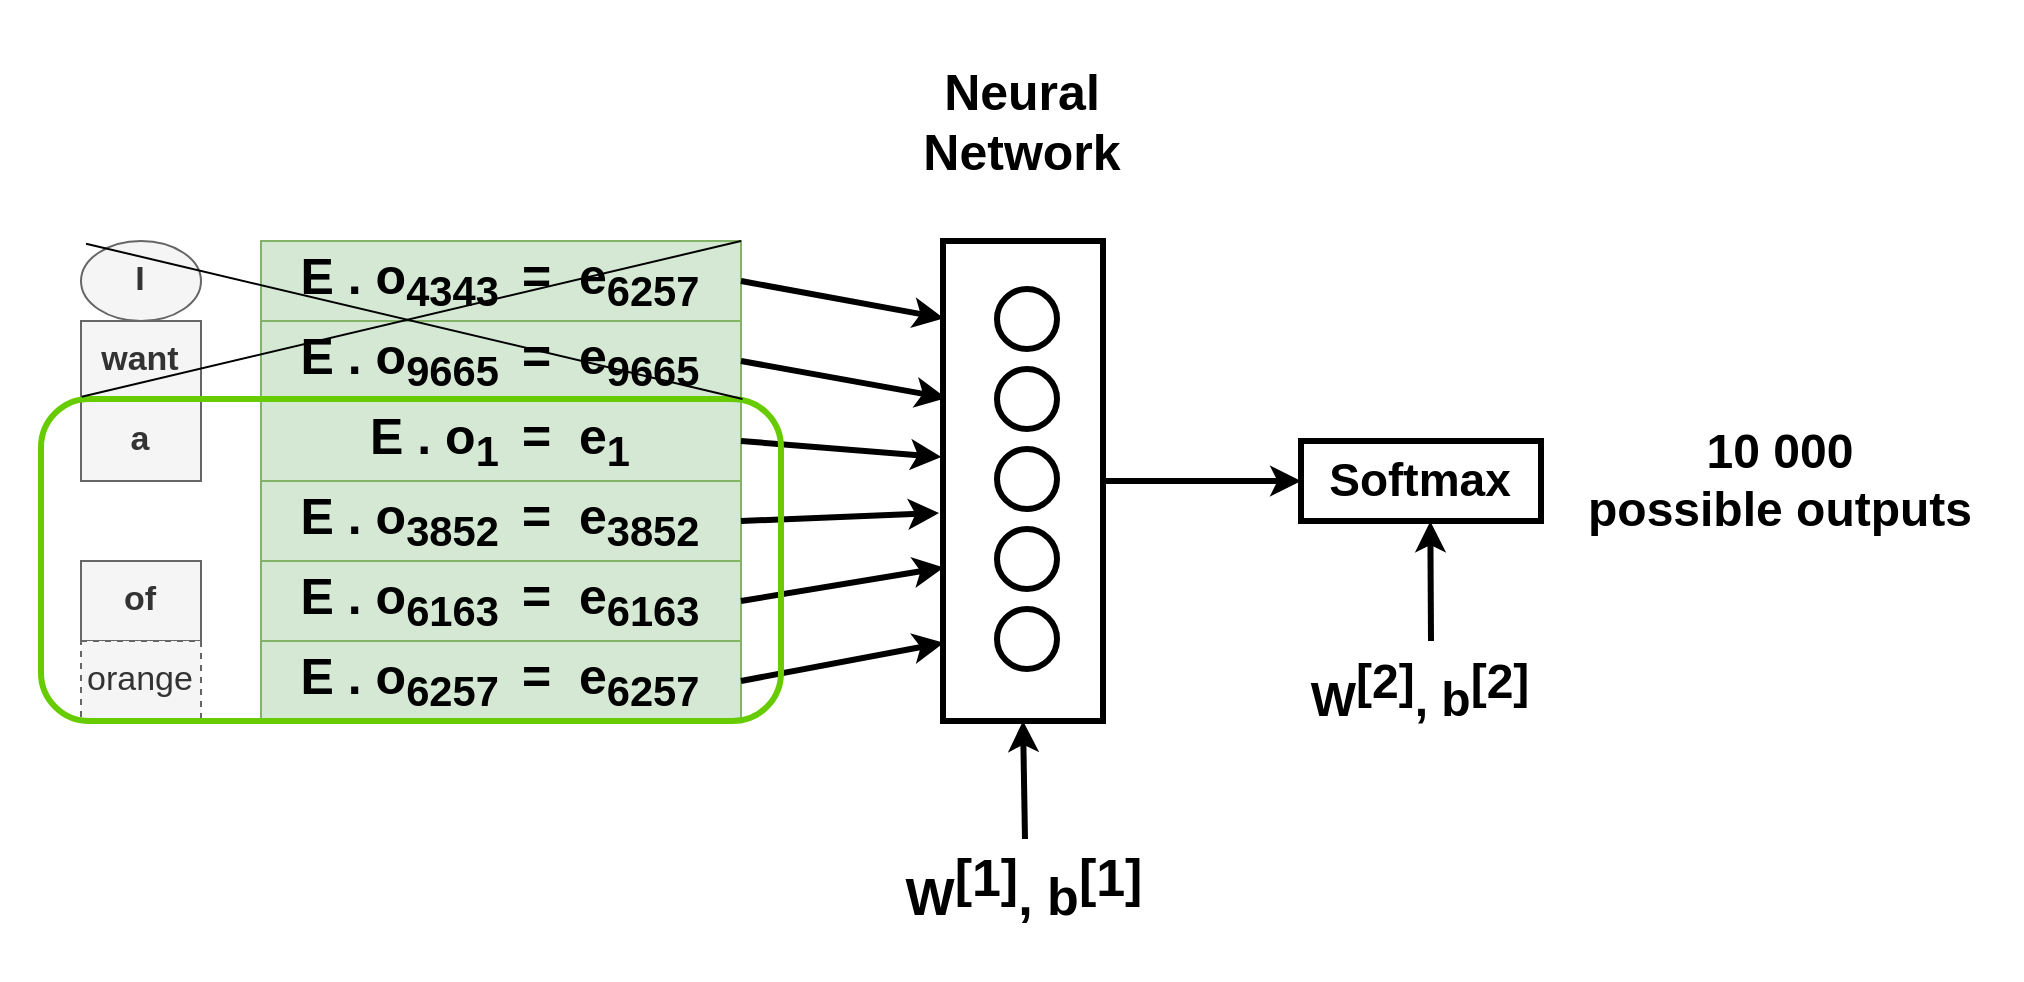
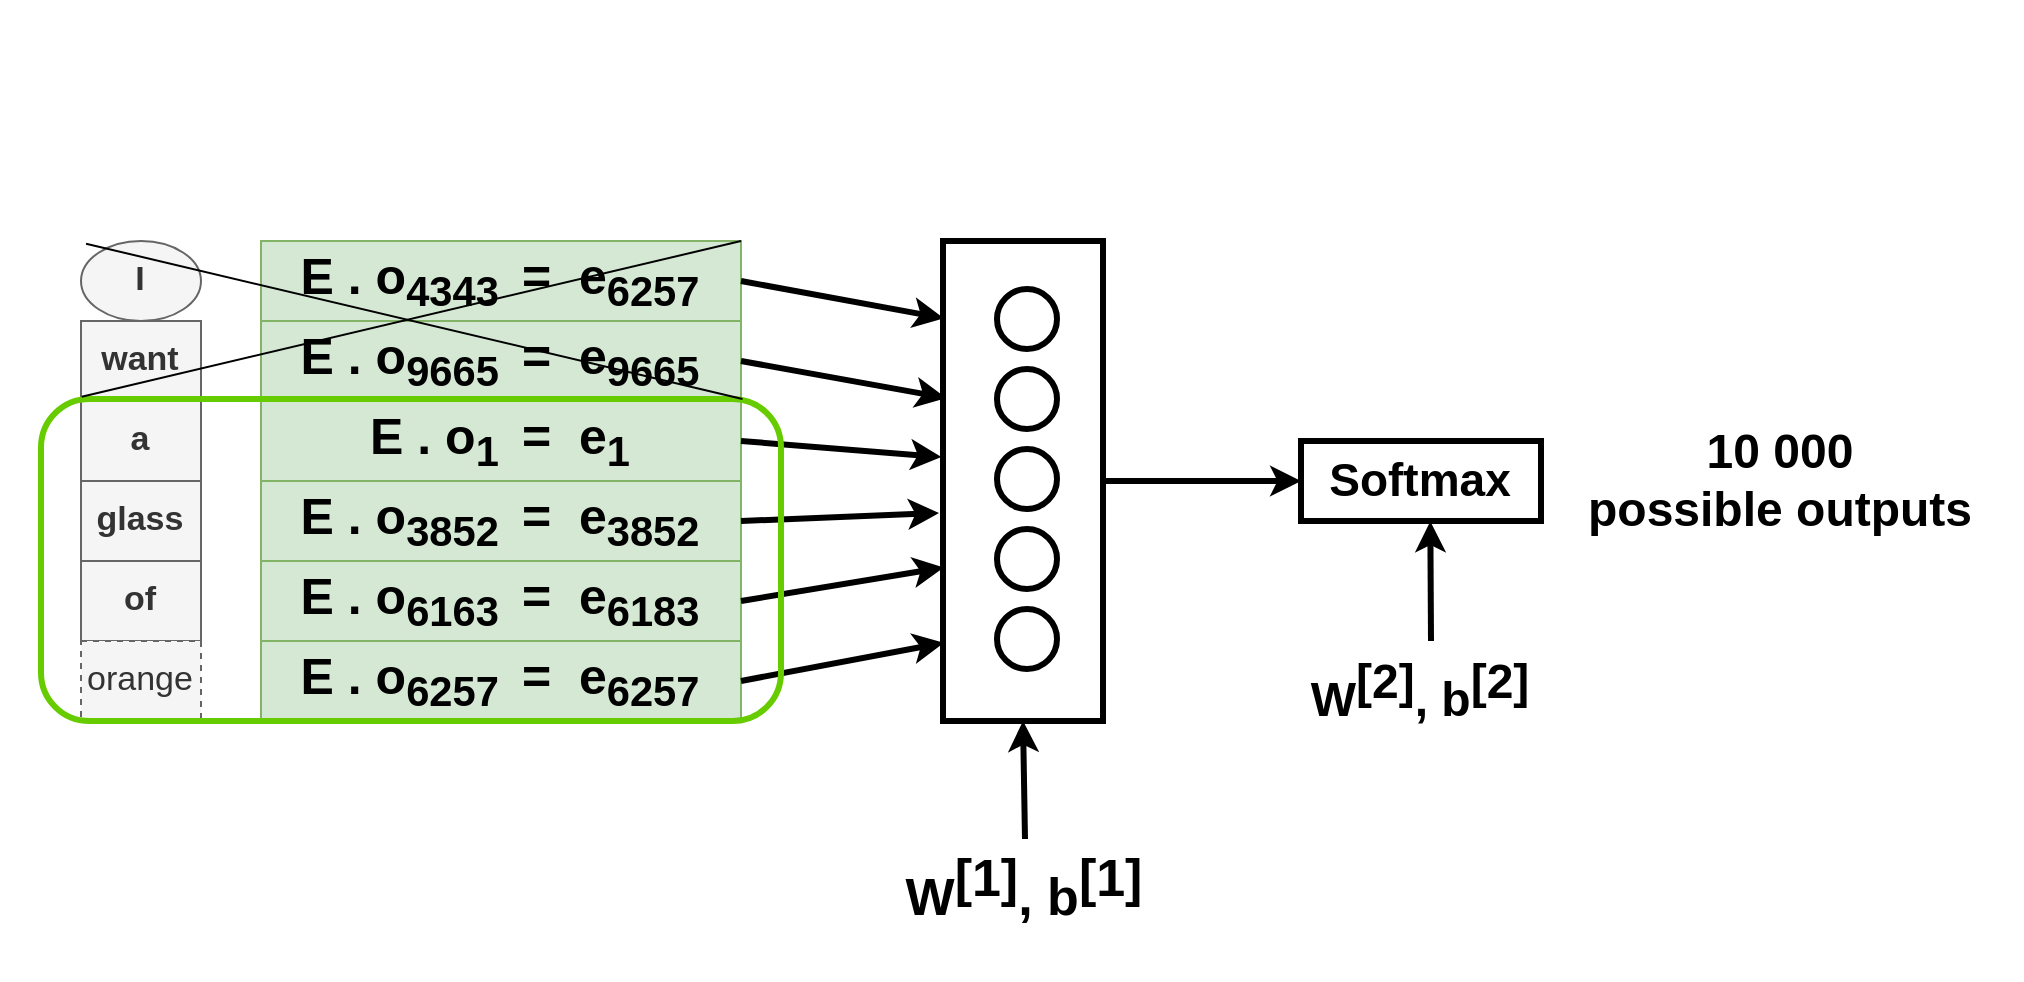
node "NeuralNetwork": removed
node "glass": added
node "E . o6163 = e6163": label "E . o6163 = e6163" -> "E . o6163 = e6183"
